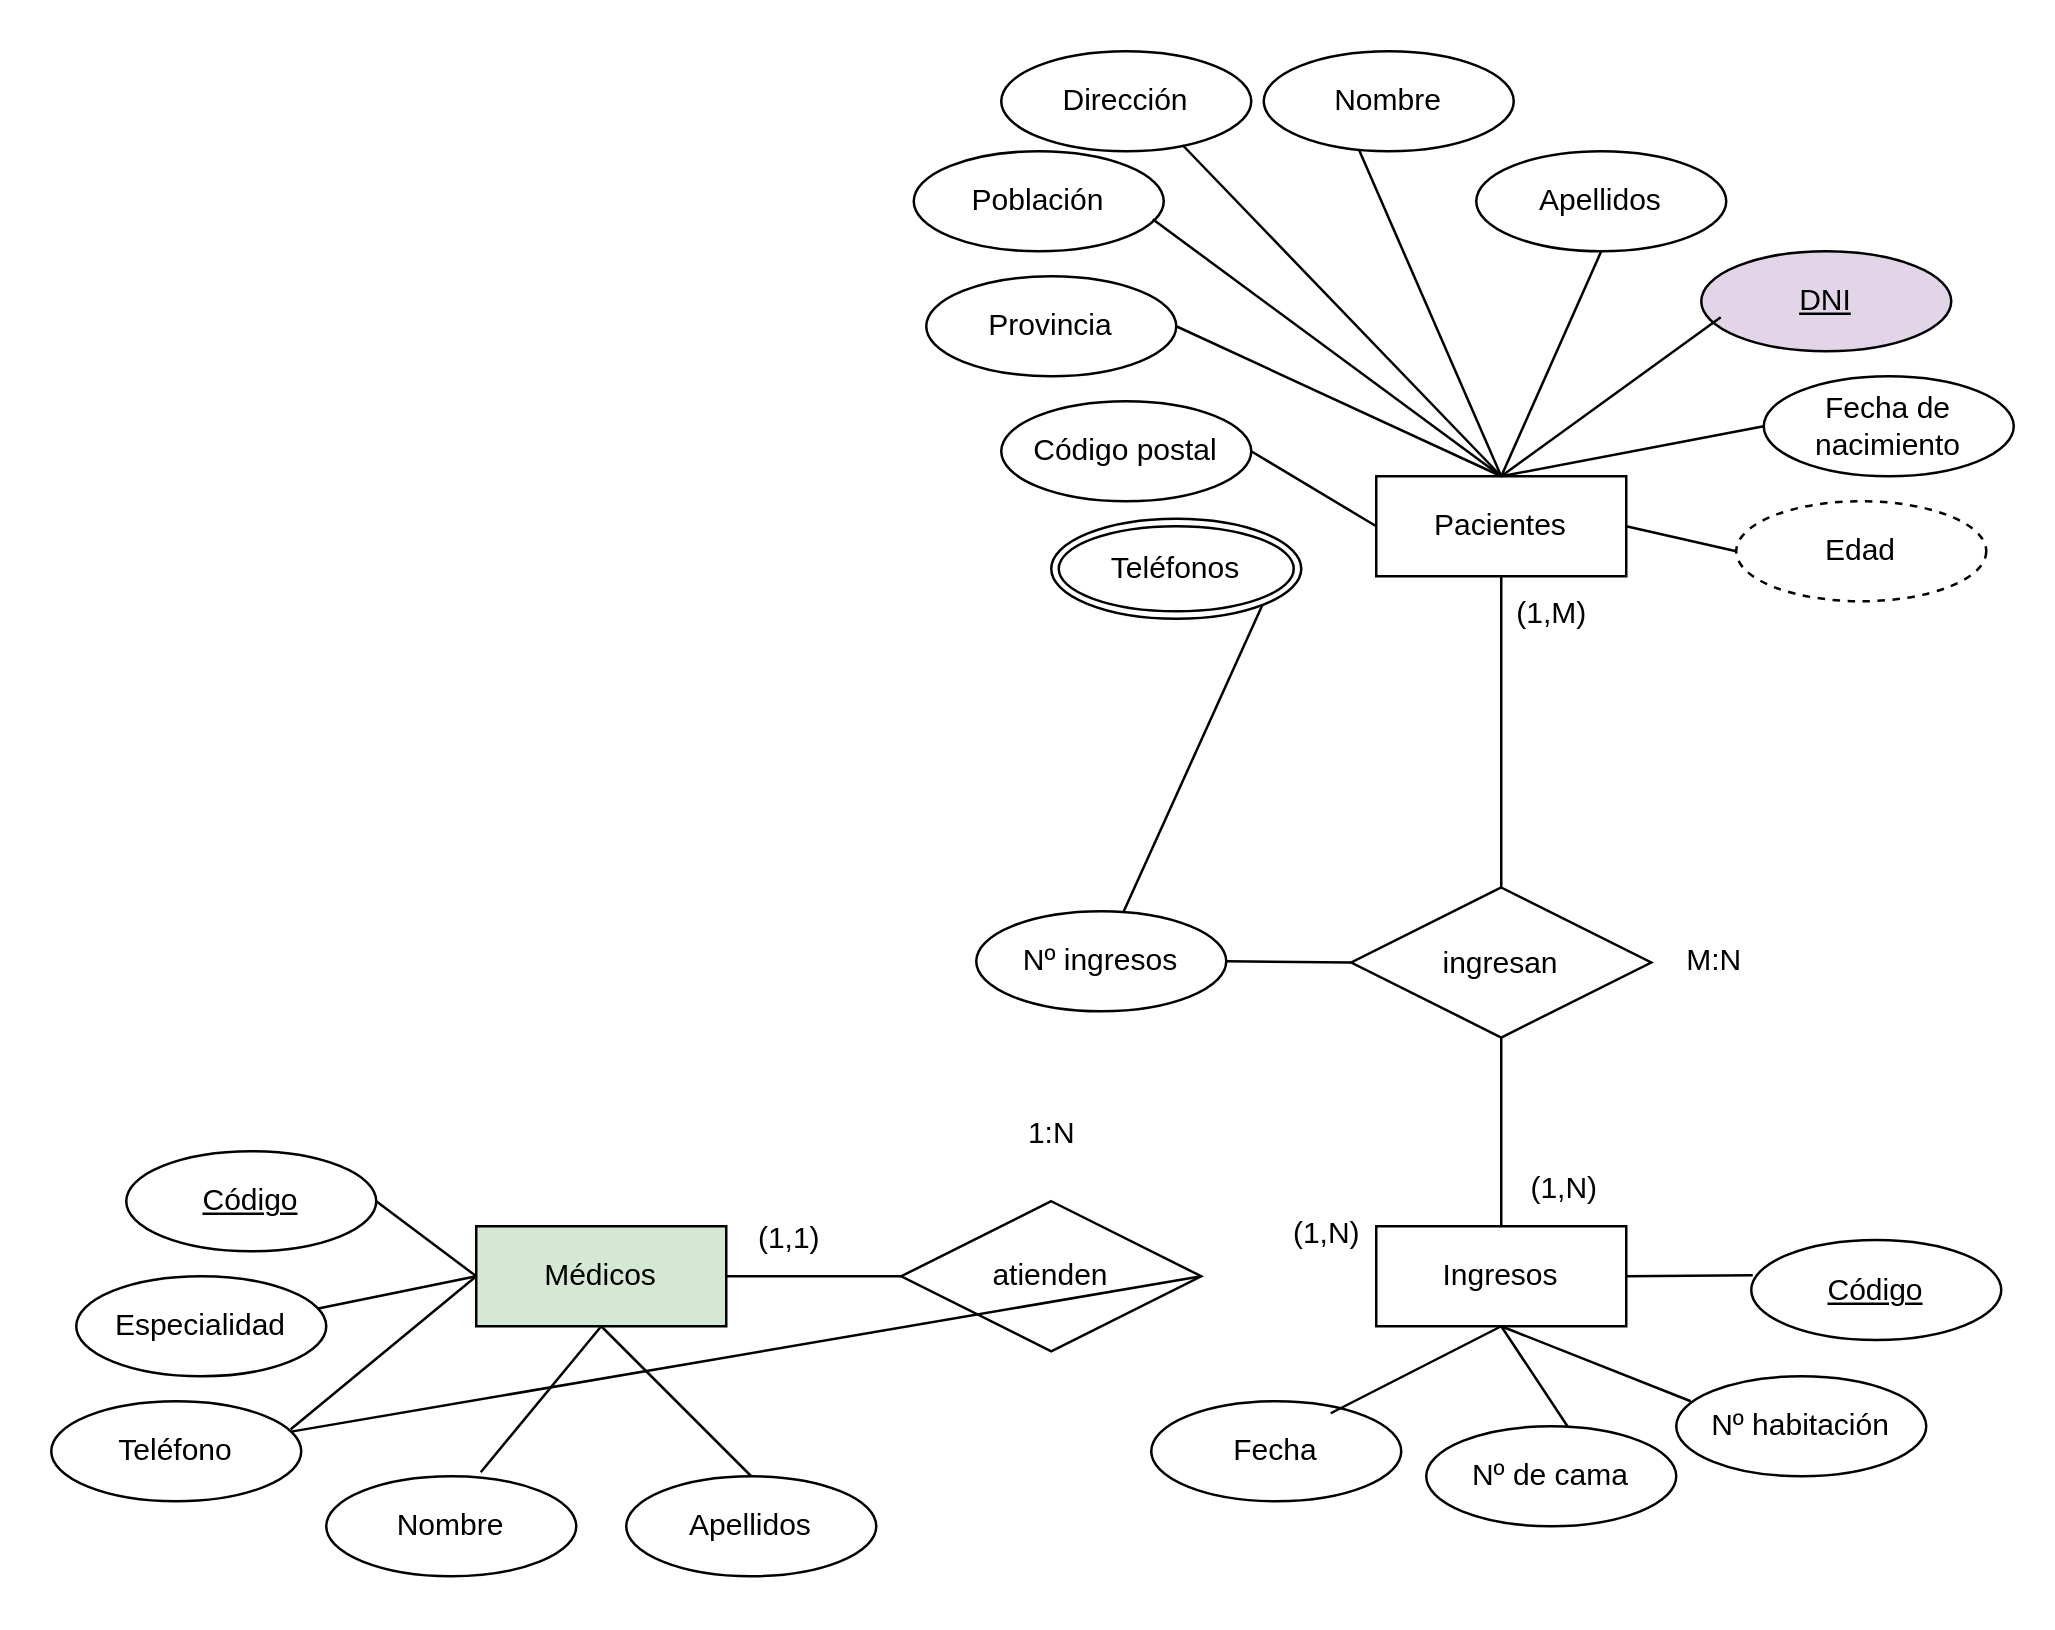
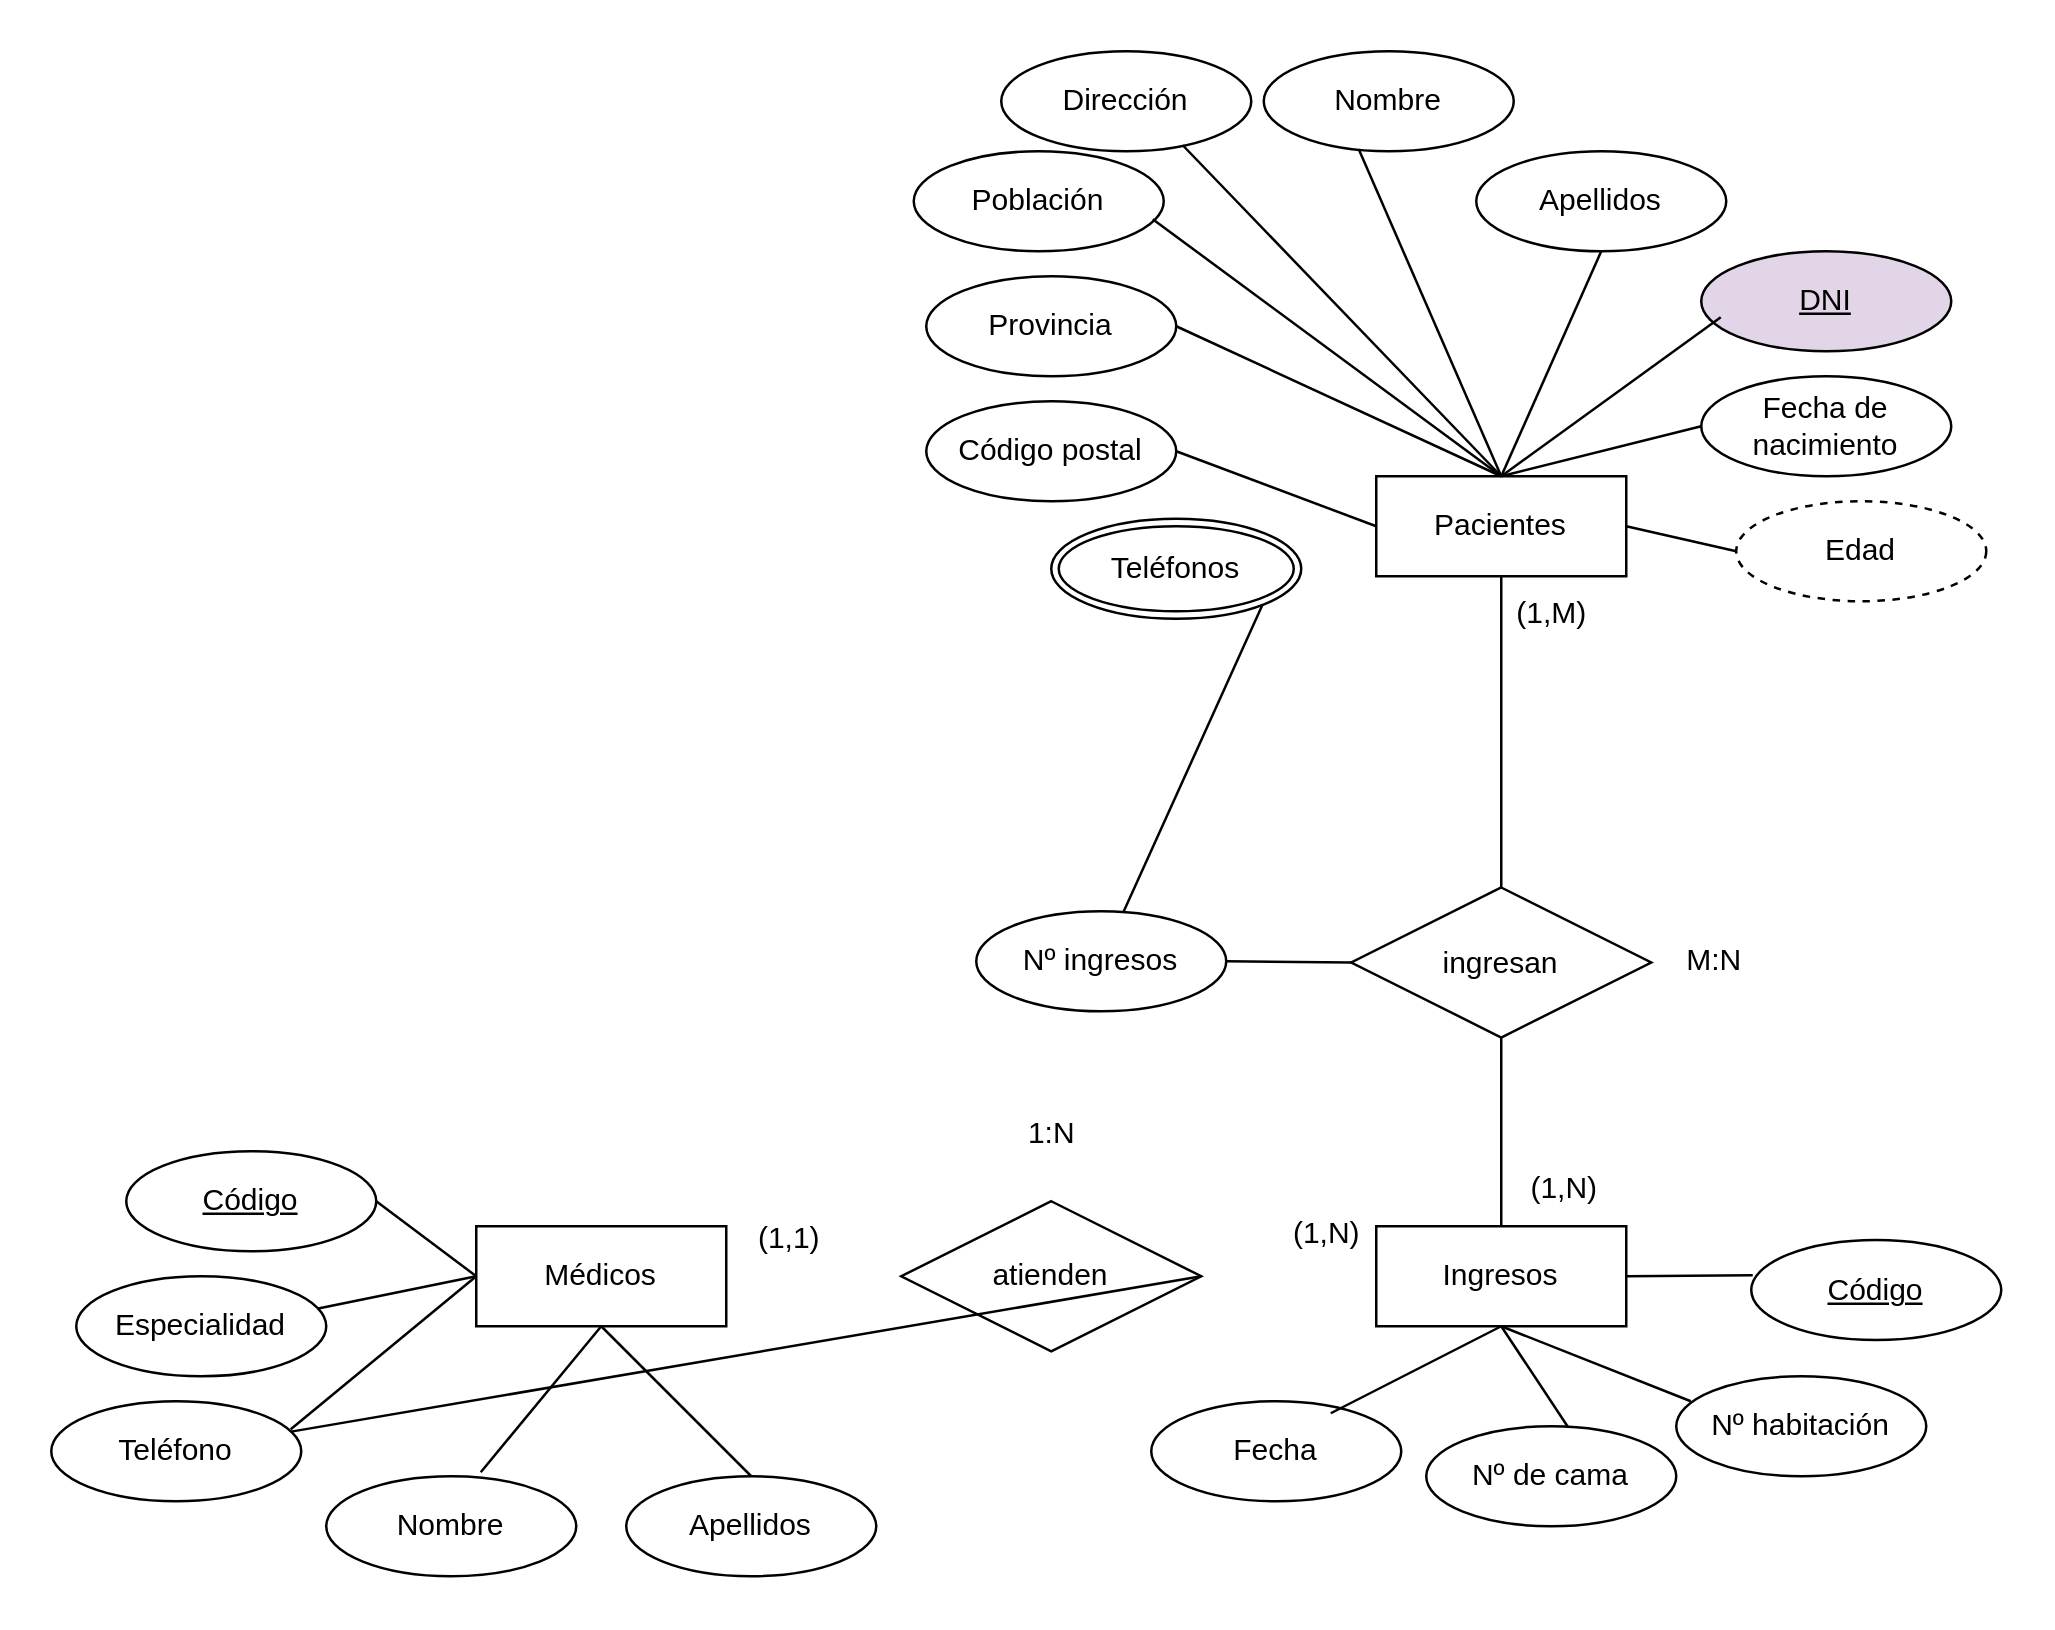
node "Fecha de nacimiento": moved (1889, 426) -> (1826, 426)
node "Código postal": moved (1126, 451) -> (1051, 451)
node "Médicos": fillcolor #d5e8d4 -> #ffffff
edge "Médicos" -- "atienden": removed
